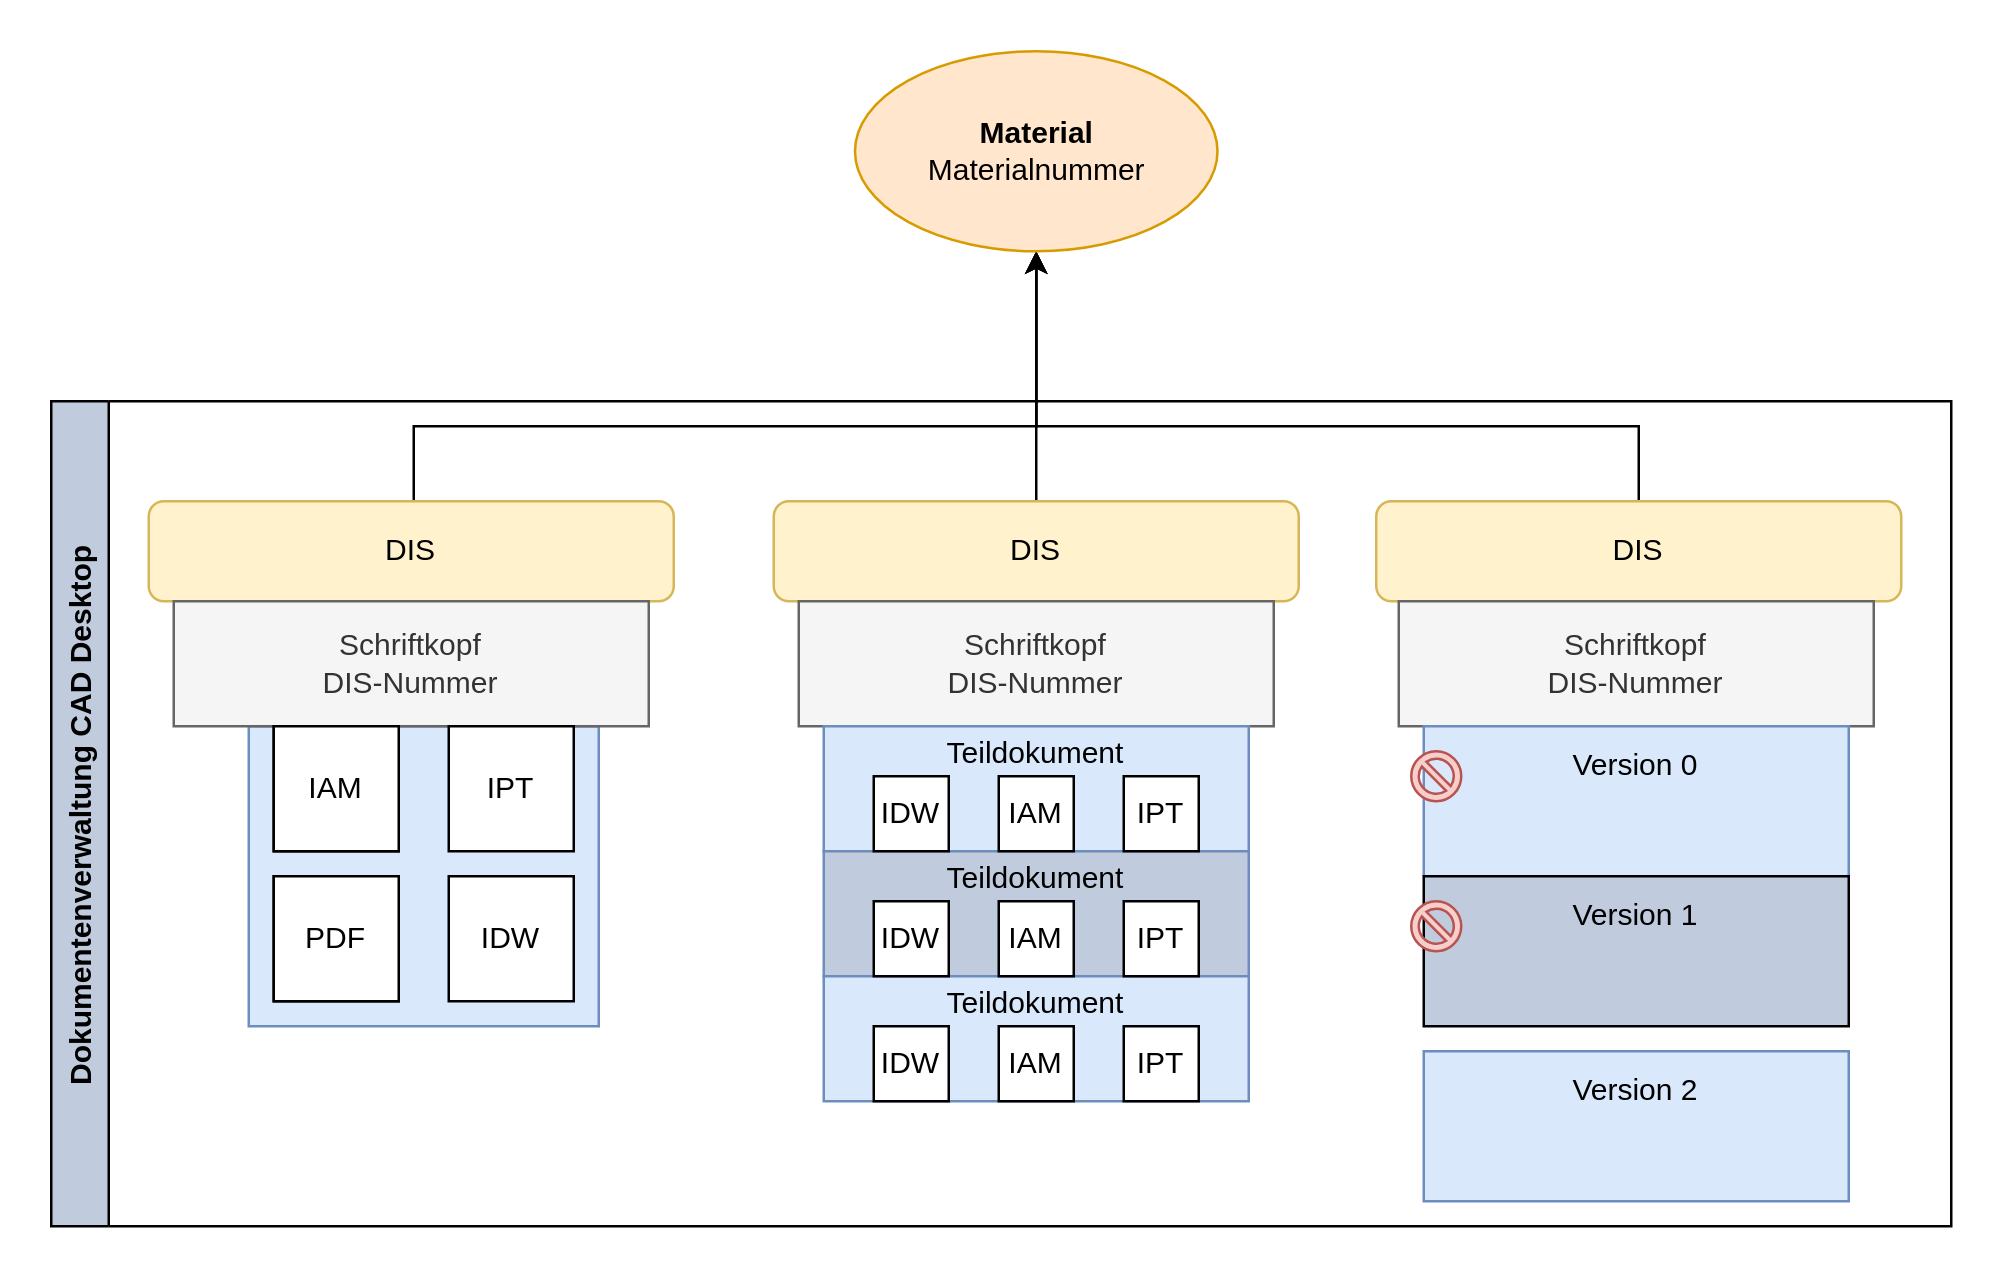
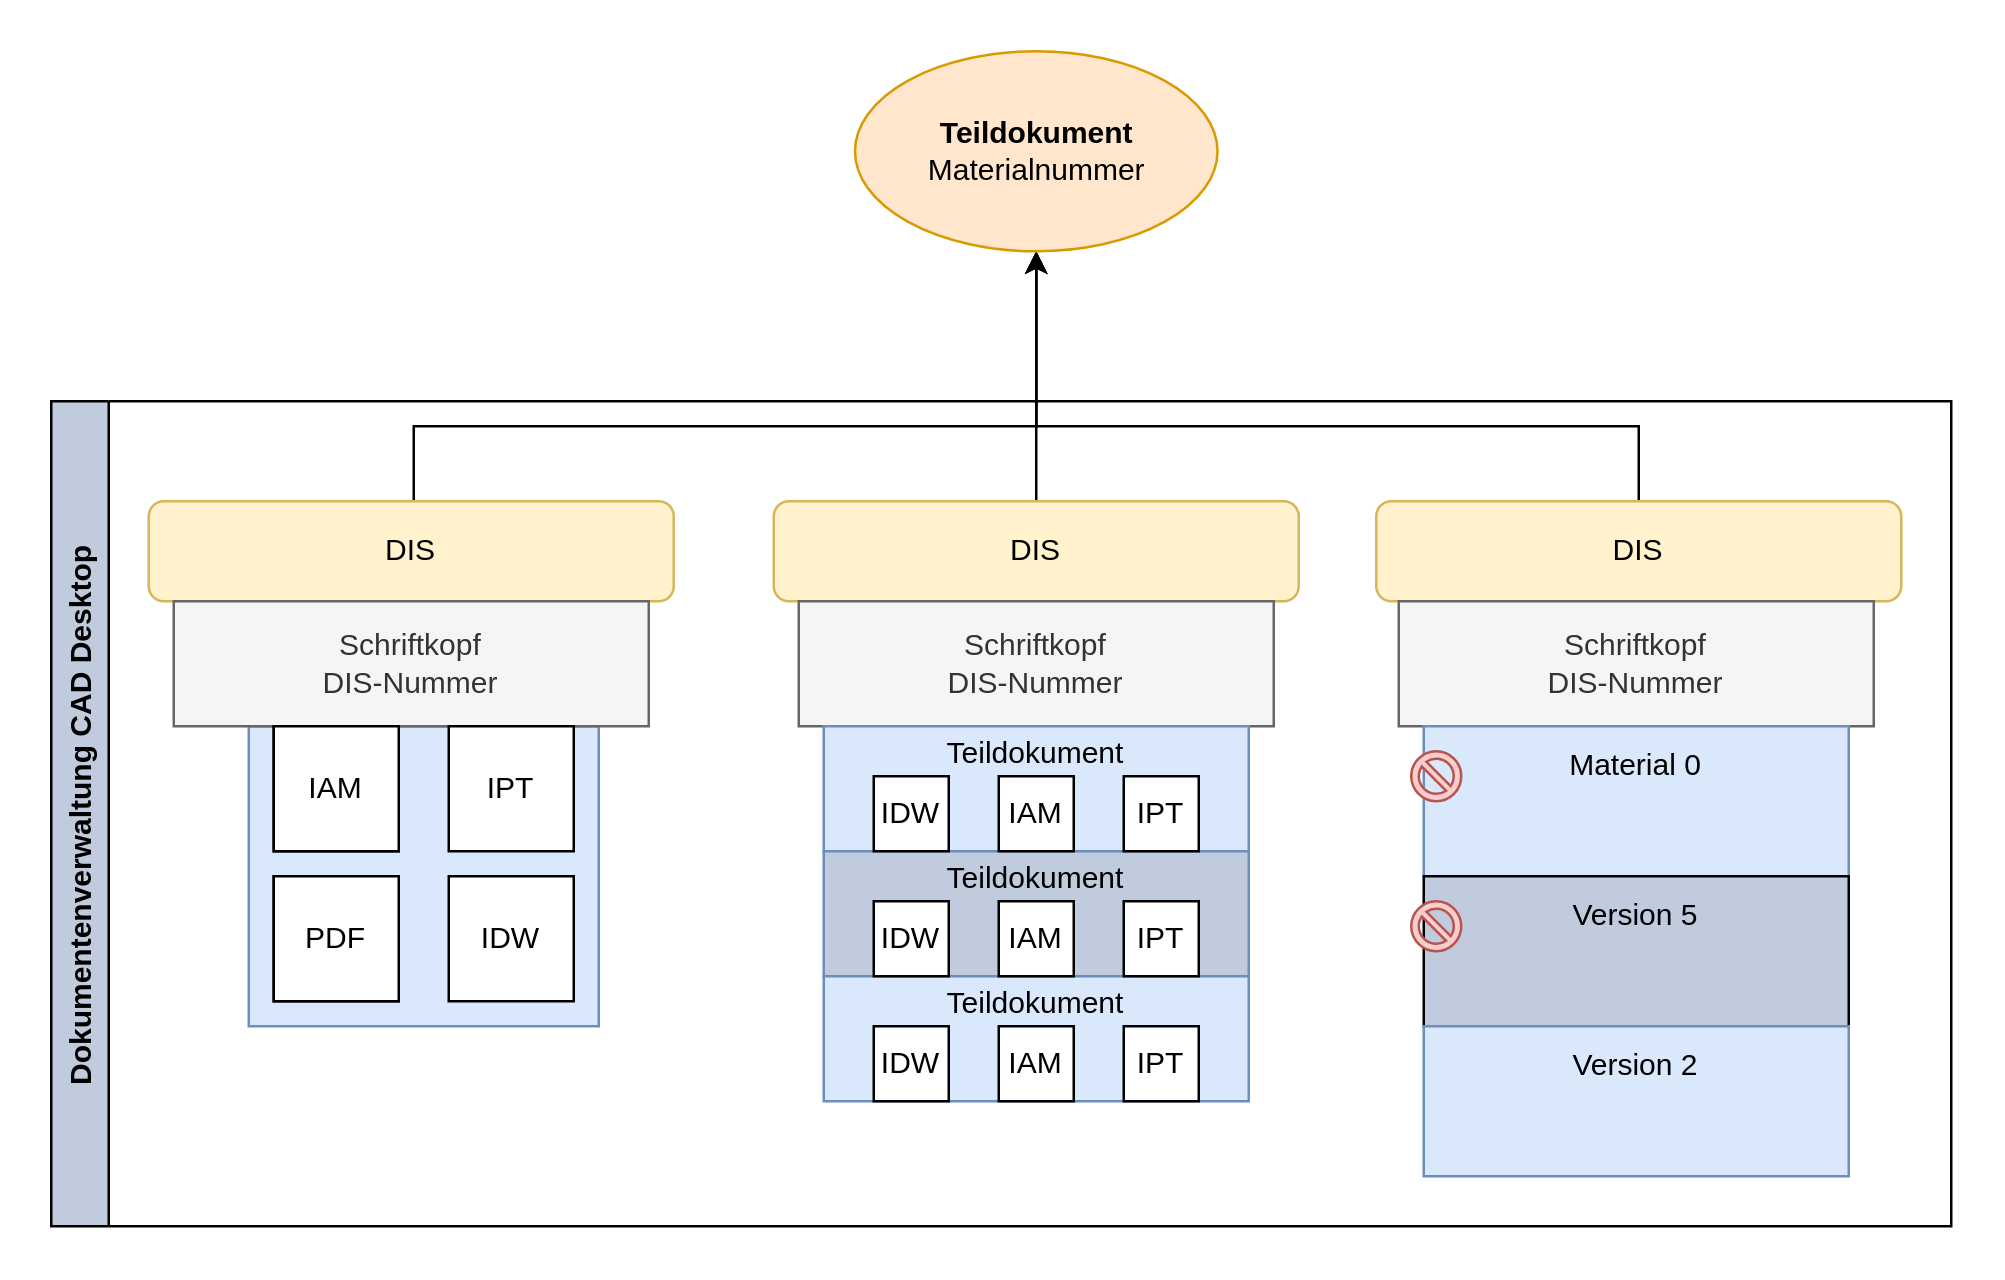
node "Material Materialnummer": label "Material Materialnummer" -> "Teildokument Materialnummer"
node "Version 0": label "Version 0" -> "Material 0"
node "Version 1": label "Version 1" -> "Version 5"
node "Version 2": moved (1636, 1126) -> (1636, 1101)
